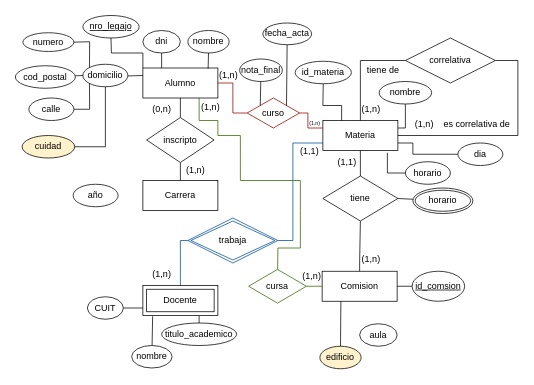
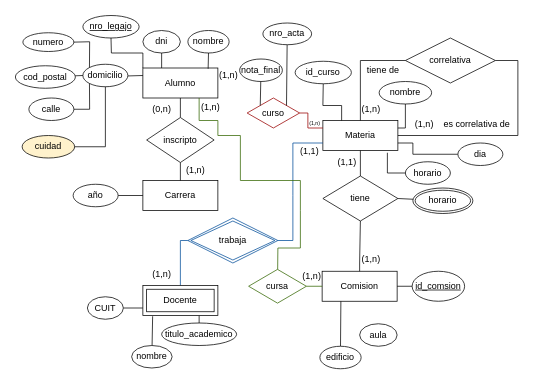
node "fecha_acta": label "fecha_acta" -> "nro_acta"
node "id_materia": label "id_materia" -> "id_curso"
edge "Alumno" -- "curso": removed
edge "año" -- "Carrera": added
node "edificio": fillcolor #fff2cc -> #ffffff
